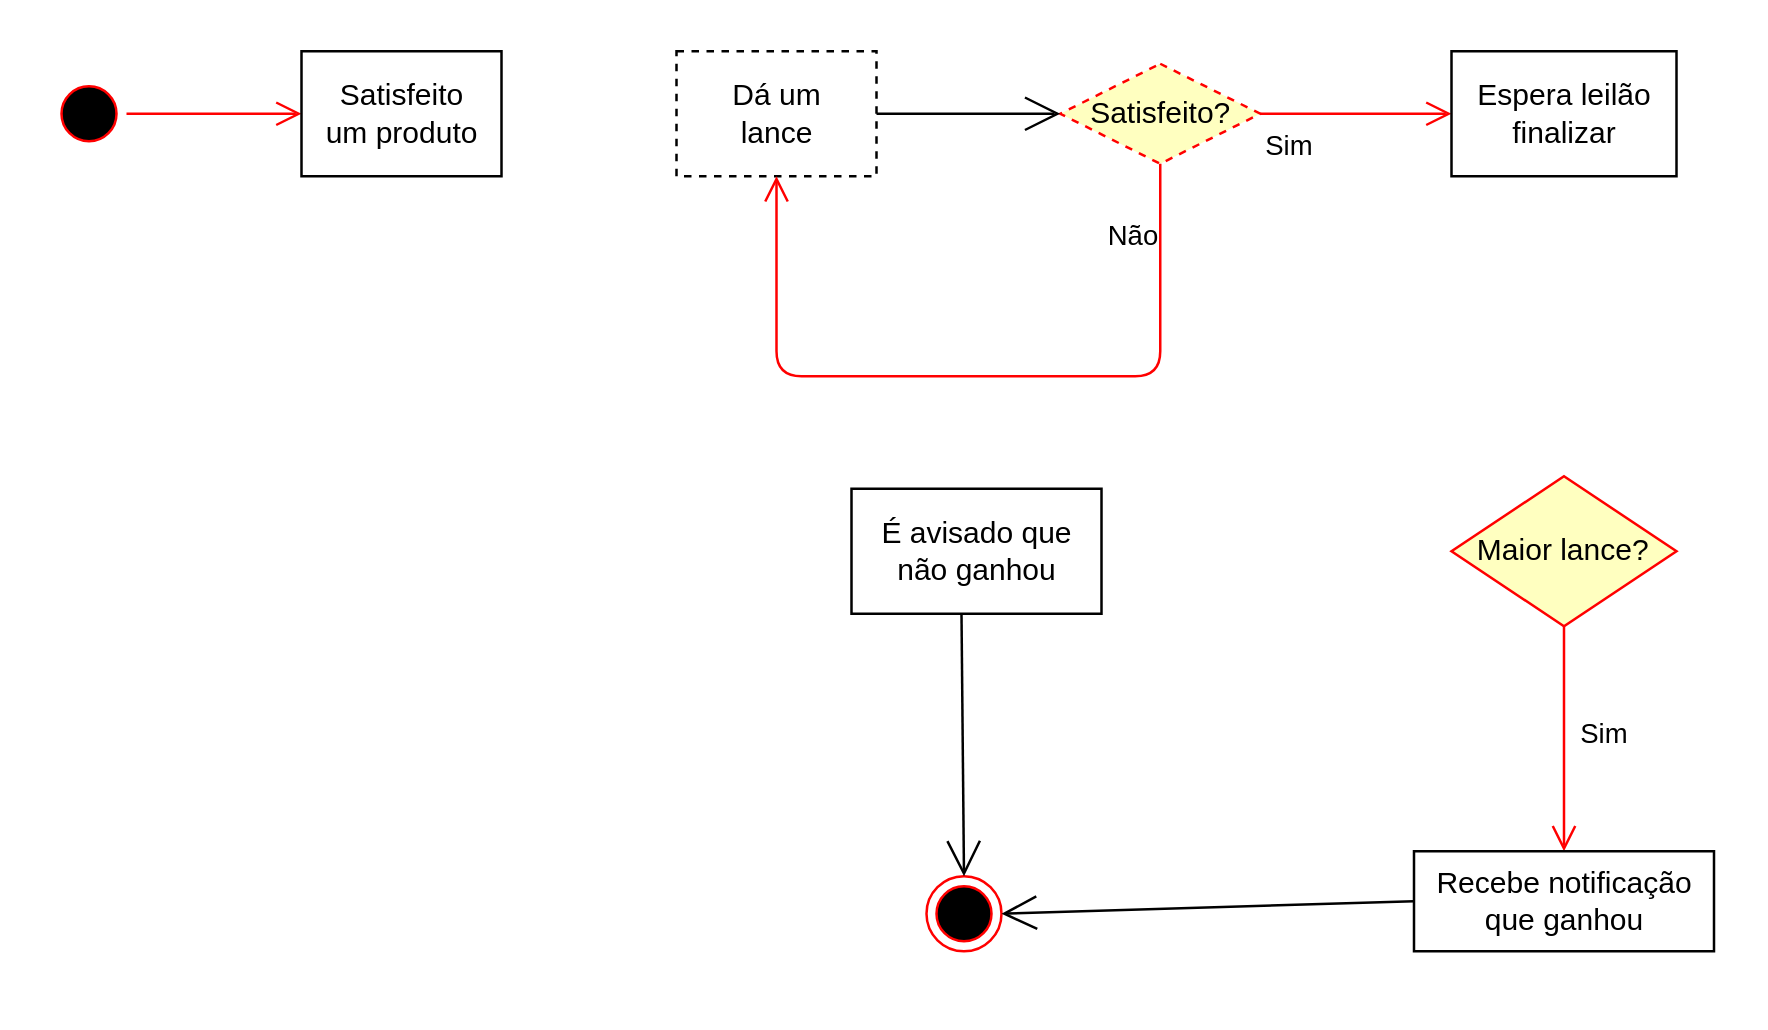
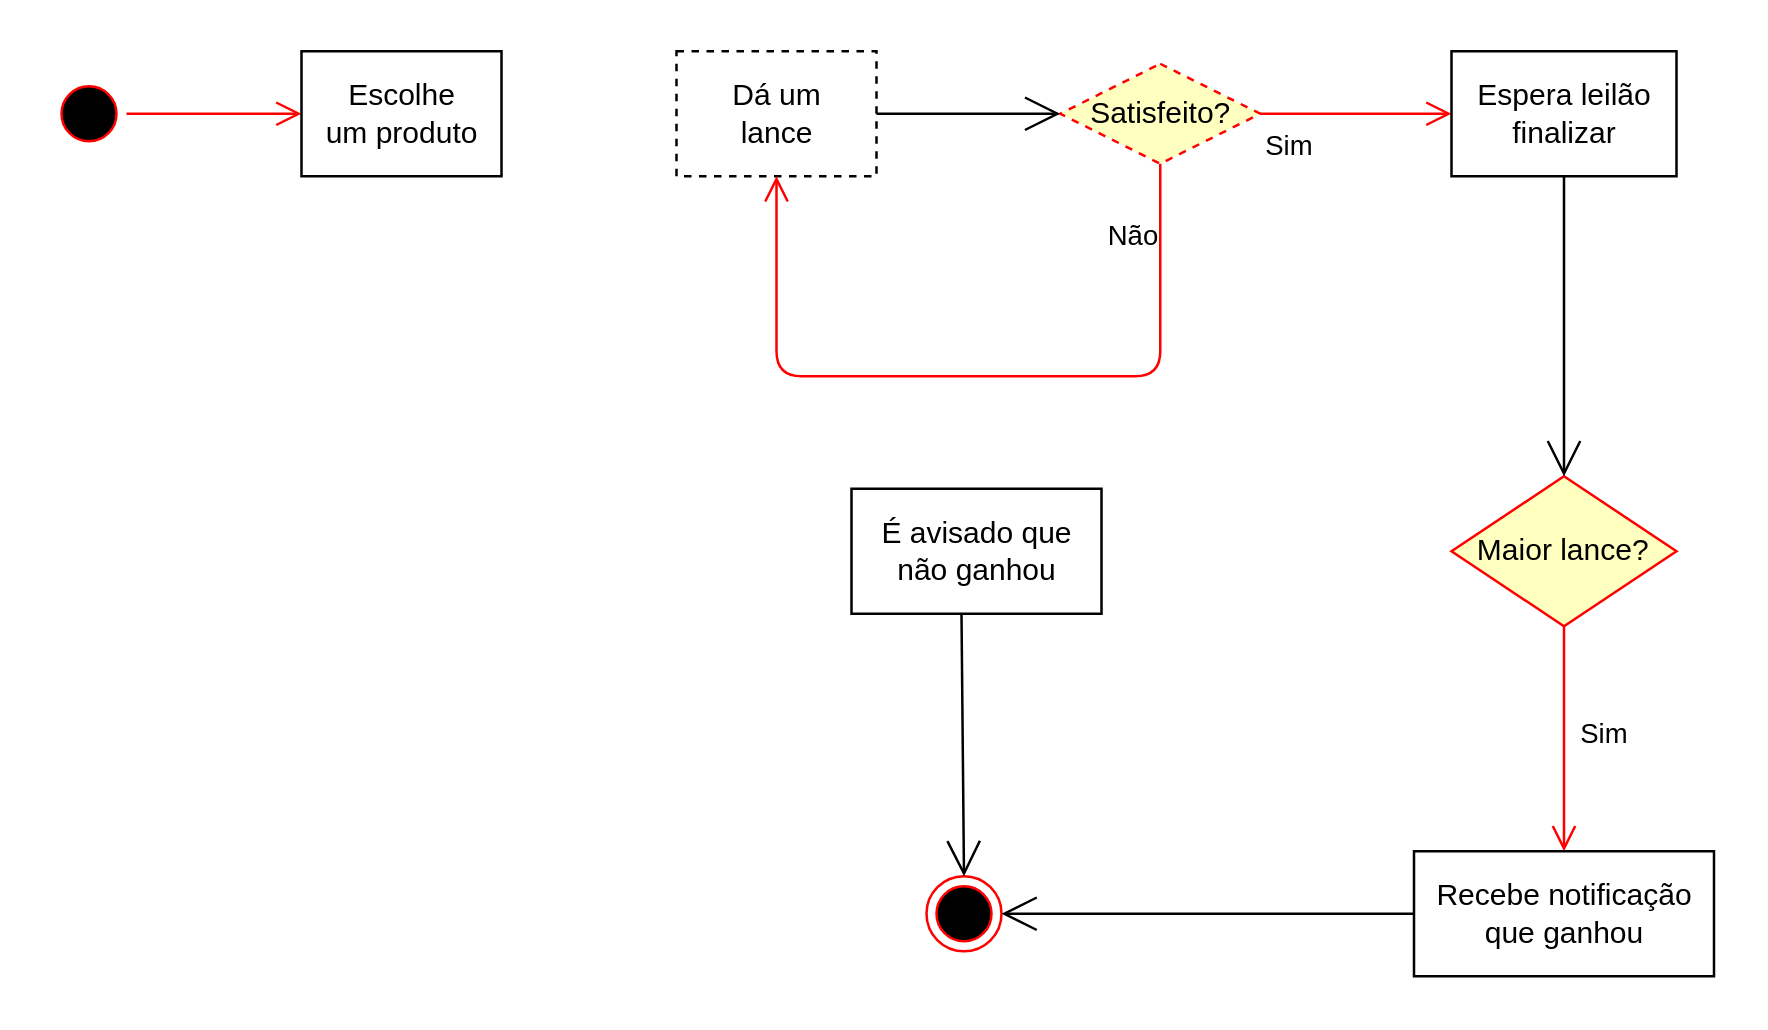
node "Satisfeito um produto": label "Satisfeito um produto" -> "Escolhe um produto"
edge "Espera leilão finalizar" -> "Maior lance?": added
node "Recebe notificação que ganhou": size 300x100 -> 300x125
